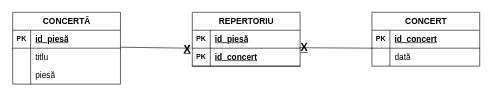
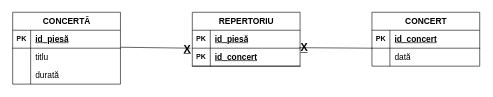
node "piesă": label "piesă" -> "durată"
